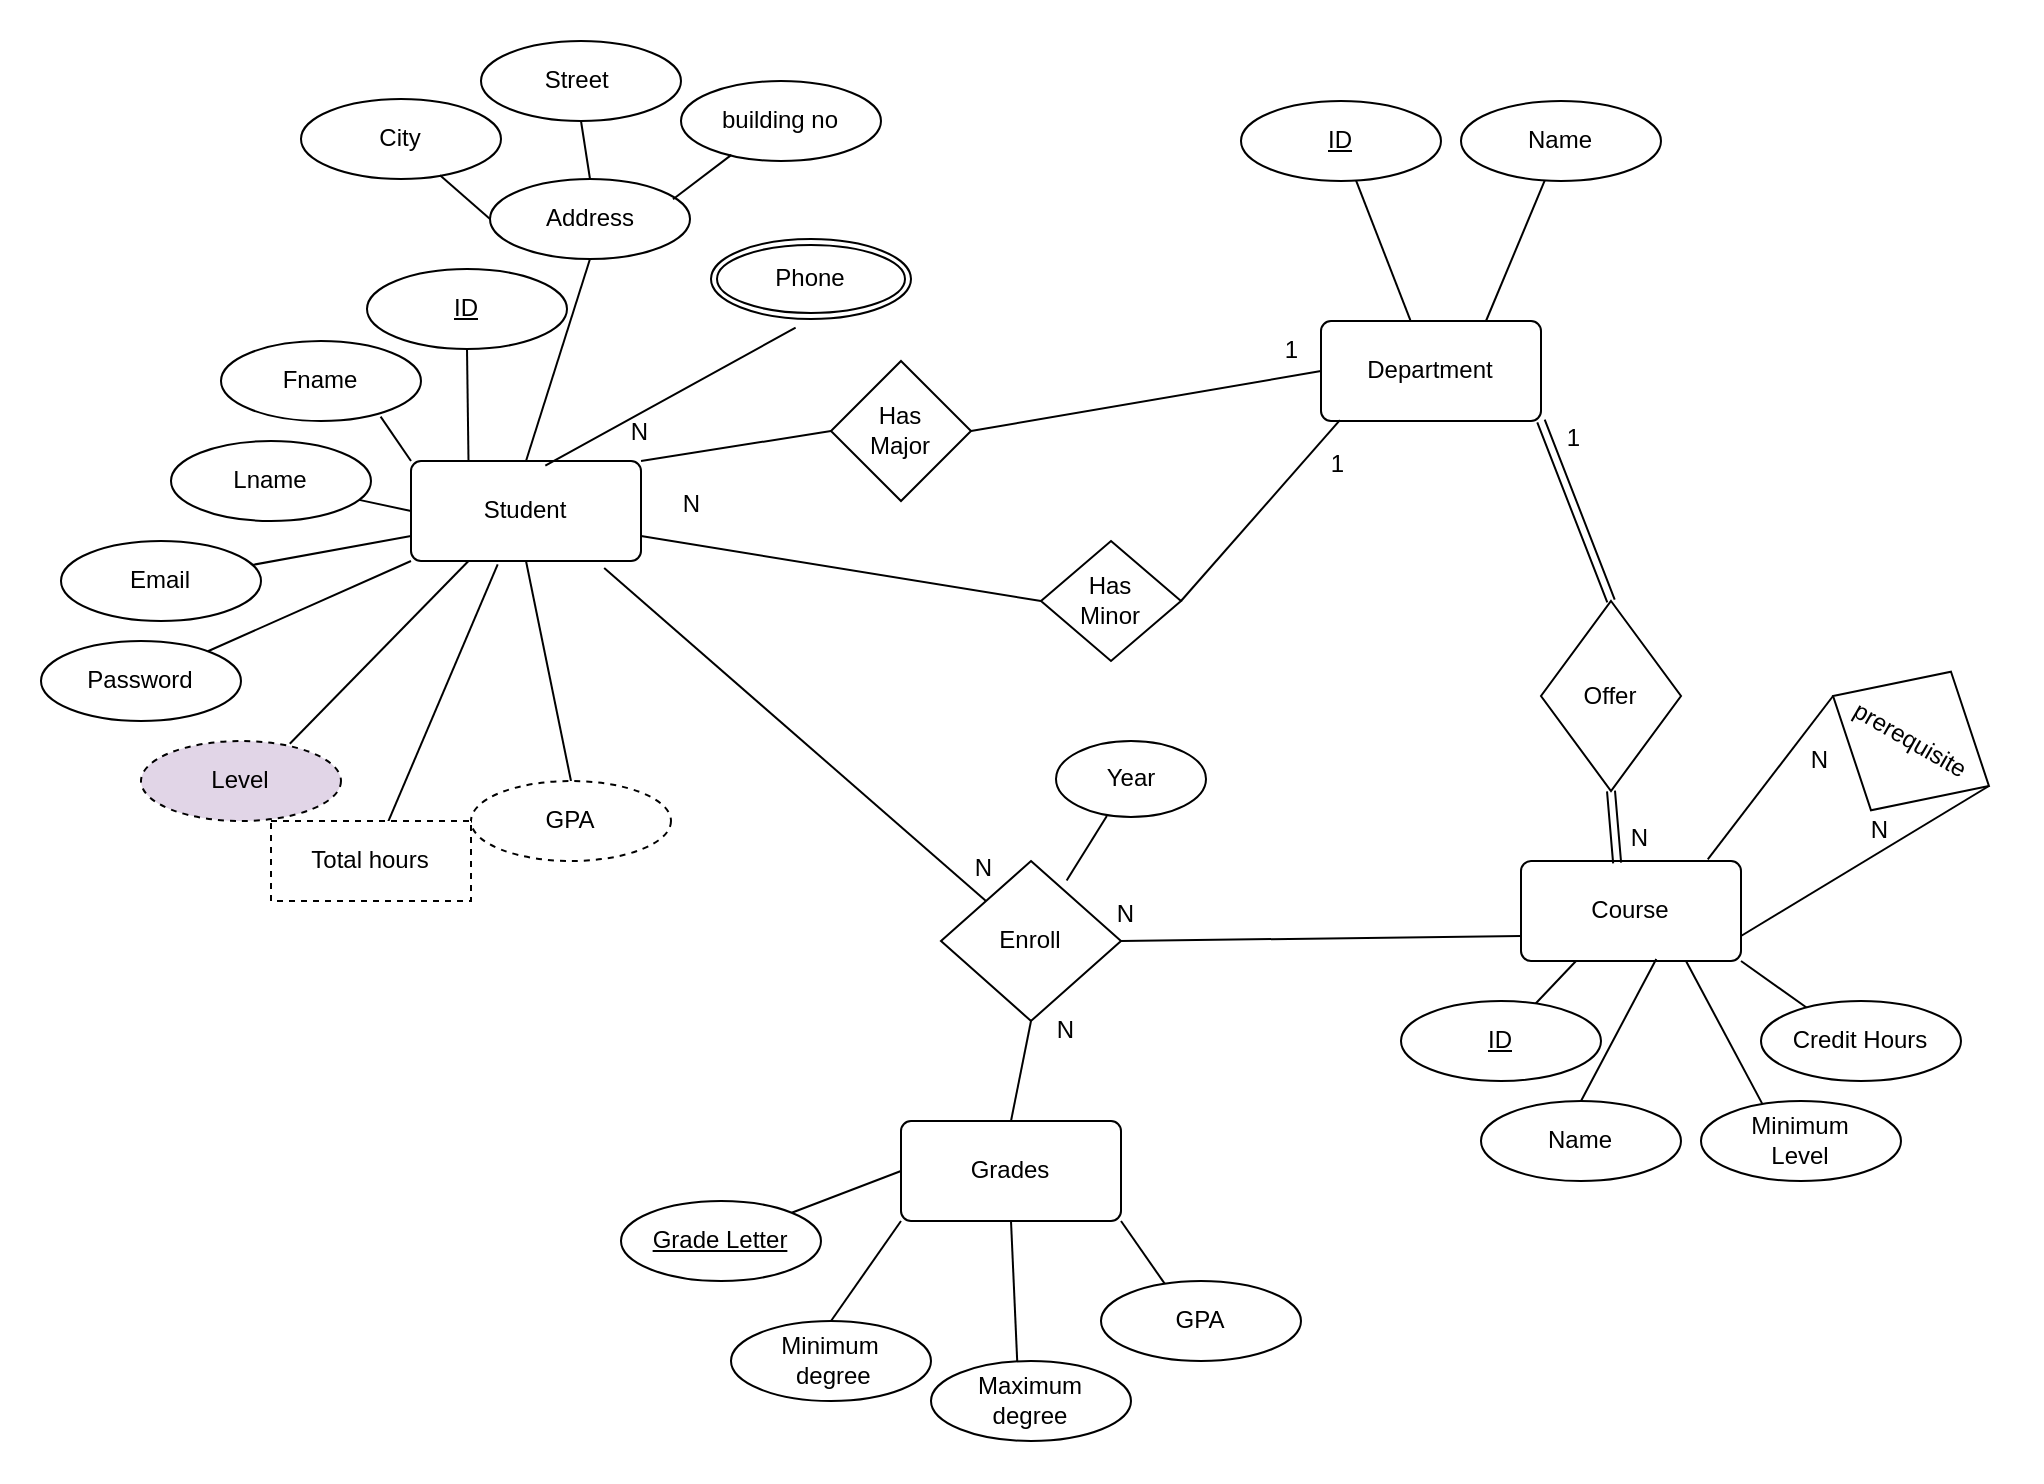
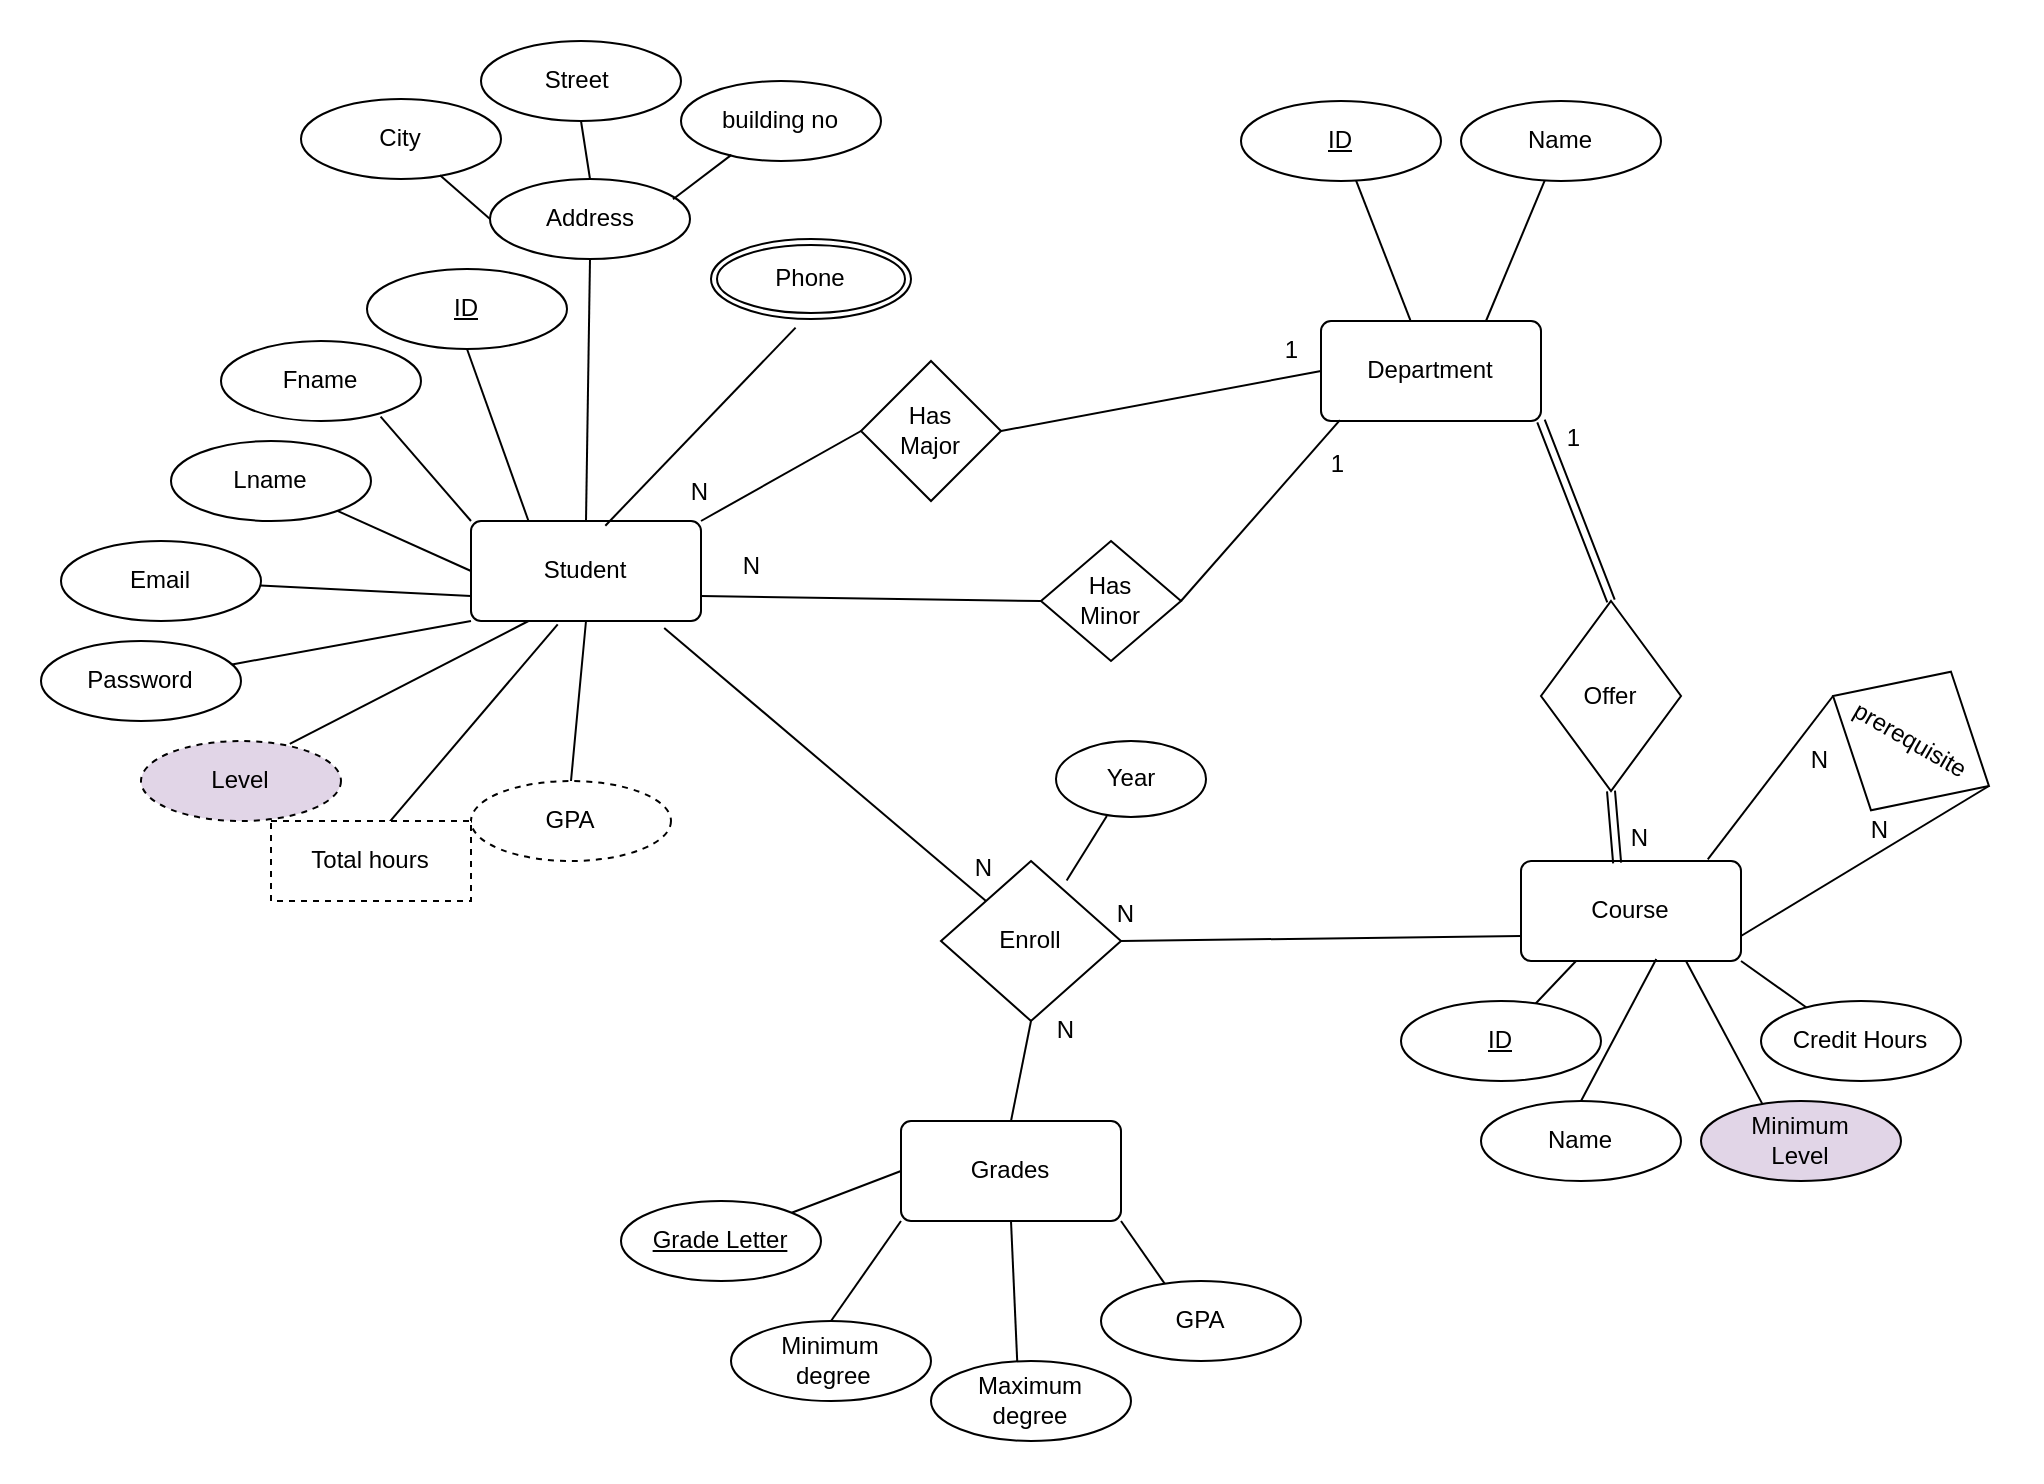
node "Has Major": moved (901, 431) -> (931, 431)
node "Student": moved (526, 511) -> (586, 571)
node "Minimum Level": fillcolor #ffffff -> #e1d5e7
